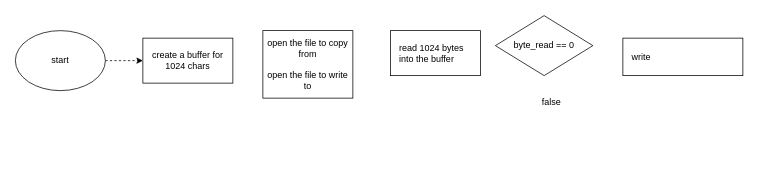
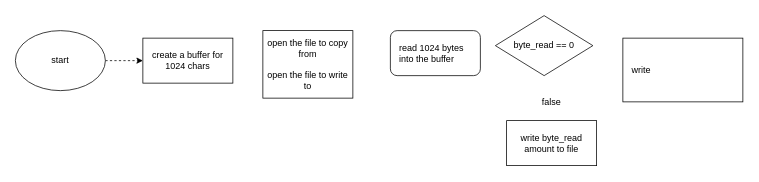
node "read 1024 bytes into the buffer": shape rectangle -> rounded rectangle
node "write": size 120x38 -> 120x64
node "write byte_read amount to file": added
